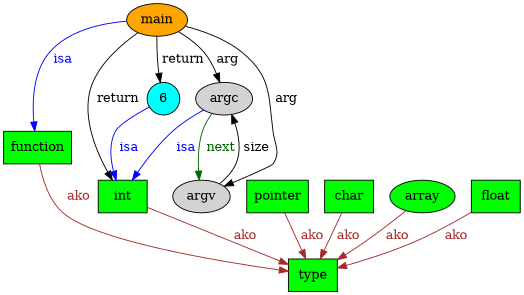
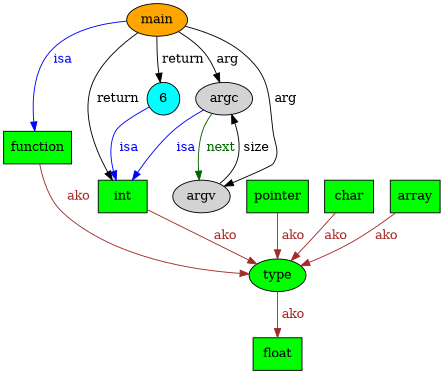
node "array": shape ellipse -> box
edge "float" -> "type": reversed
node "type": shape box -> ellipse
